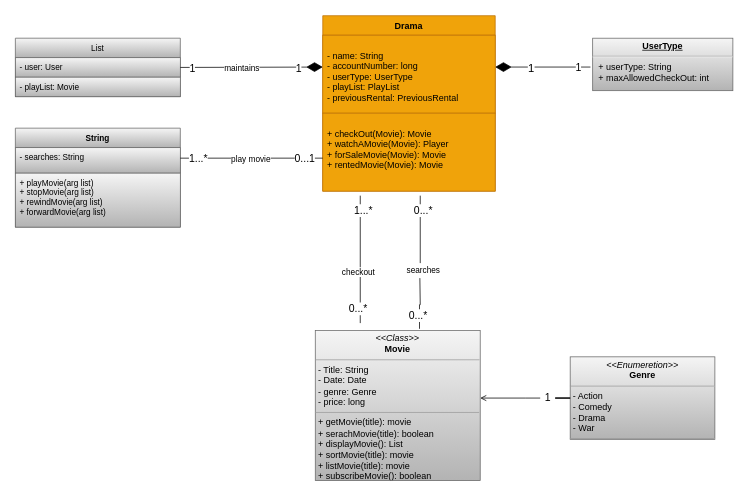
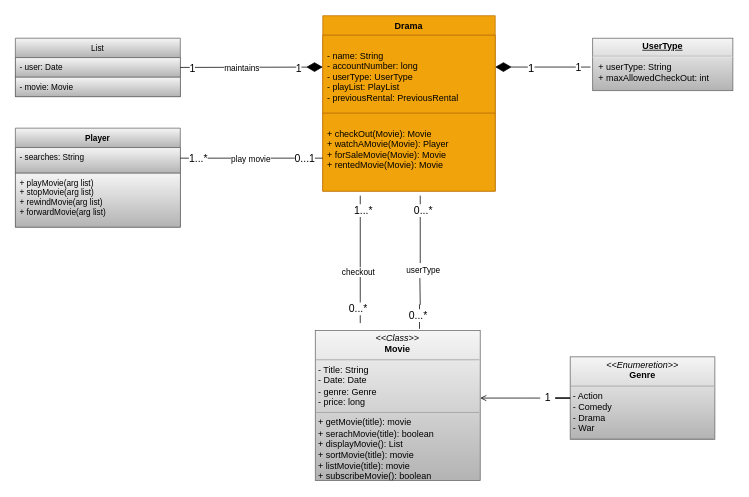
node "- user: User": label "- user: User" -> "- user: Date"
node "- playList: Movie": label "- playList: Movie" -> "- movie: Movie"
node "String": label "String" -> "Player"
node "searches": label "searches" -> "userType"
